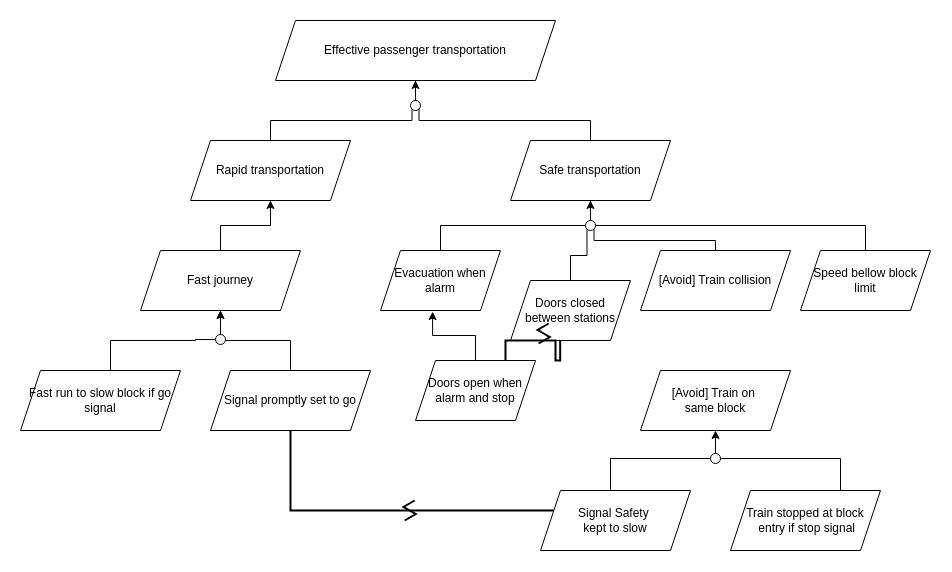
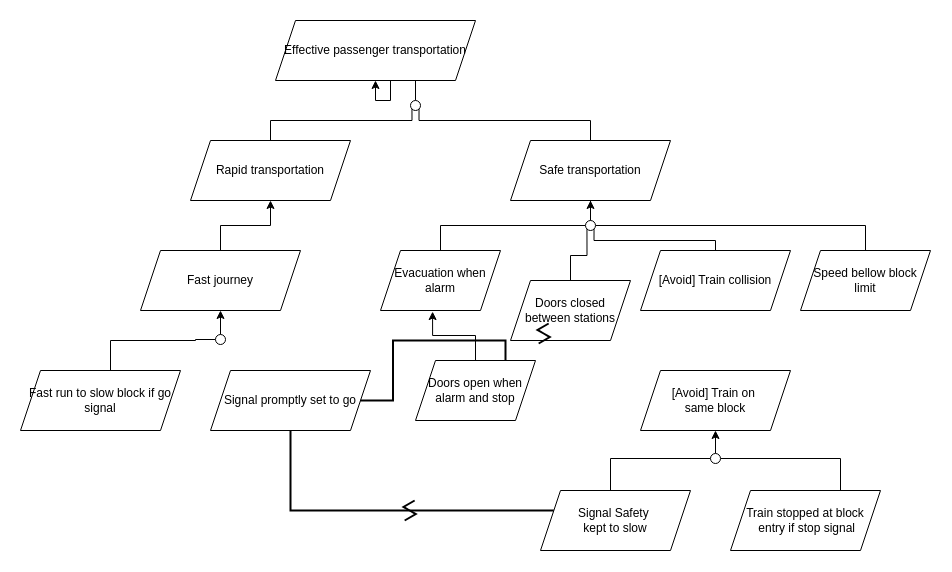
node "Effective passenger transportation": size 280x60 -> 200x60
edge "Signal promptly set to go" -> "Fast journey": removed
edge "Doors closed between stations" -- "Doors open when alarm and stop": now "Signal promptly set to go" -- "Doors open when alarm and stop"
